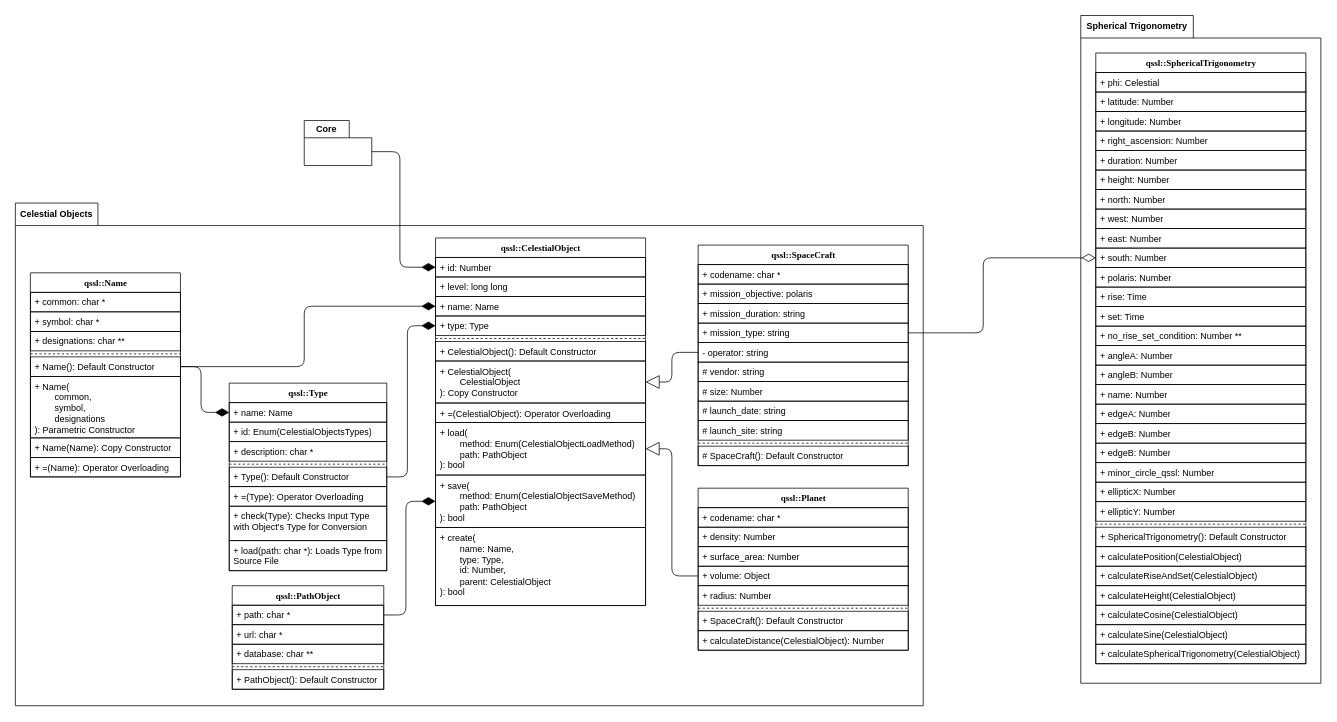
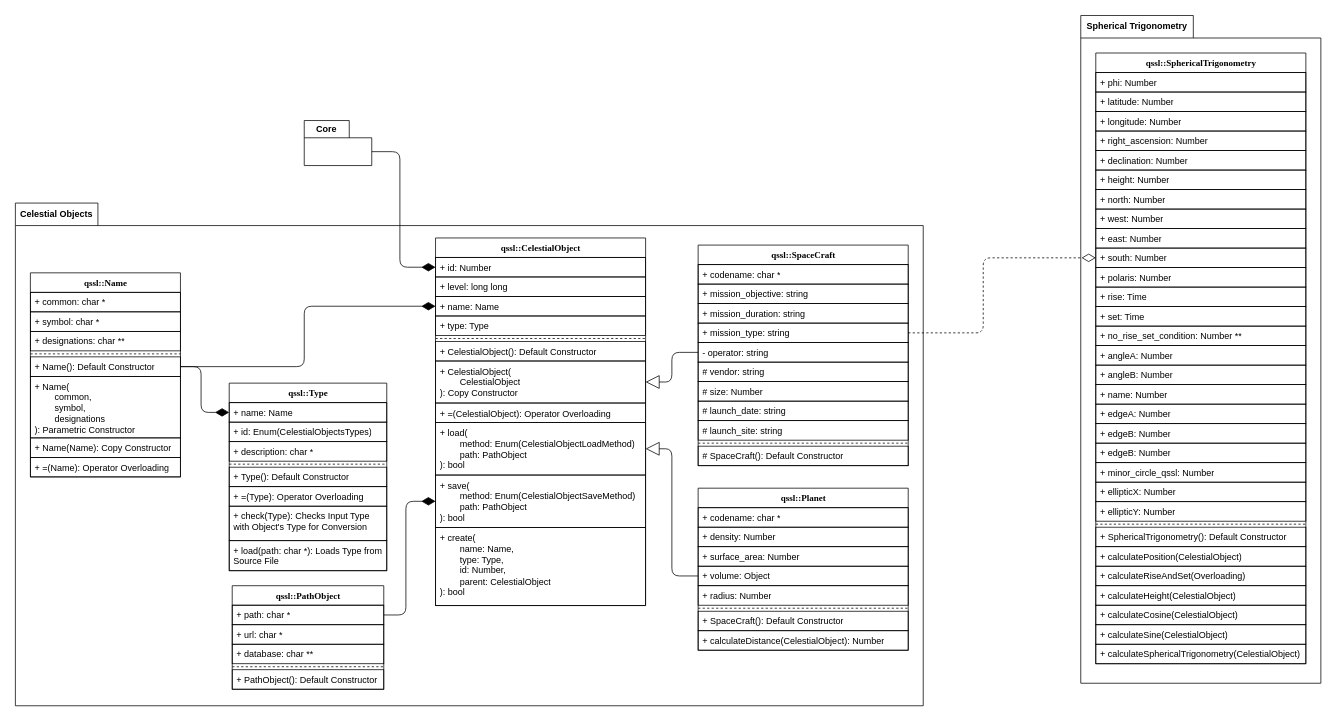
node "+ phi: Celestial": label "+ phi: Celestial" -> "+ phi: Number"
node "+ duration: Number": label "+ duration: Number" -> "+ declination: Number"
edge "+ mission_type: string" -> "+ south: Number": style solid -> dashed
node "+ mission_objective: polaris": label "+ mission_objective: polaris" -> "+ mission_objective: string"
edge "+ Type(): Default Constructor" -> "+ type: Type": removed
node "+ calculateRiseAndSet(CelestialObject)": label "+ calculateRiseAndSet(CelestialObject)" -> "+ calculateRiseAndSet(Overloading)"
